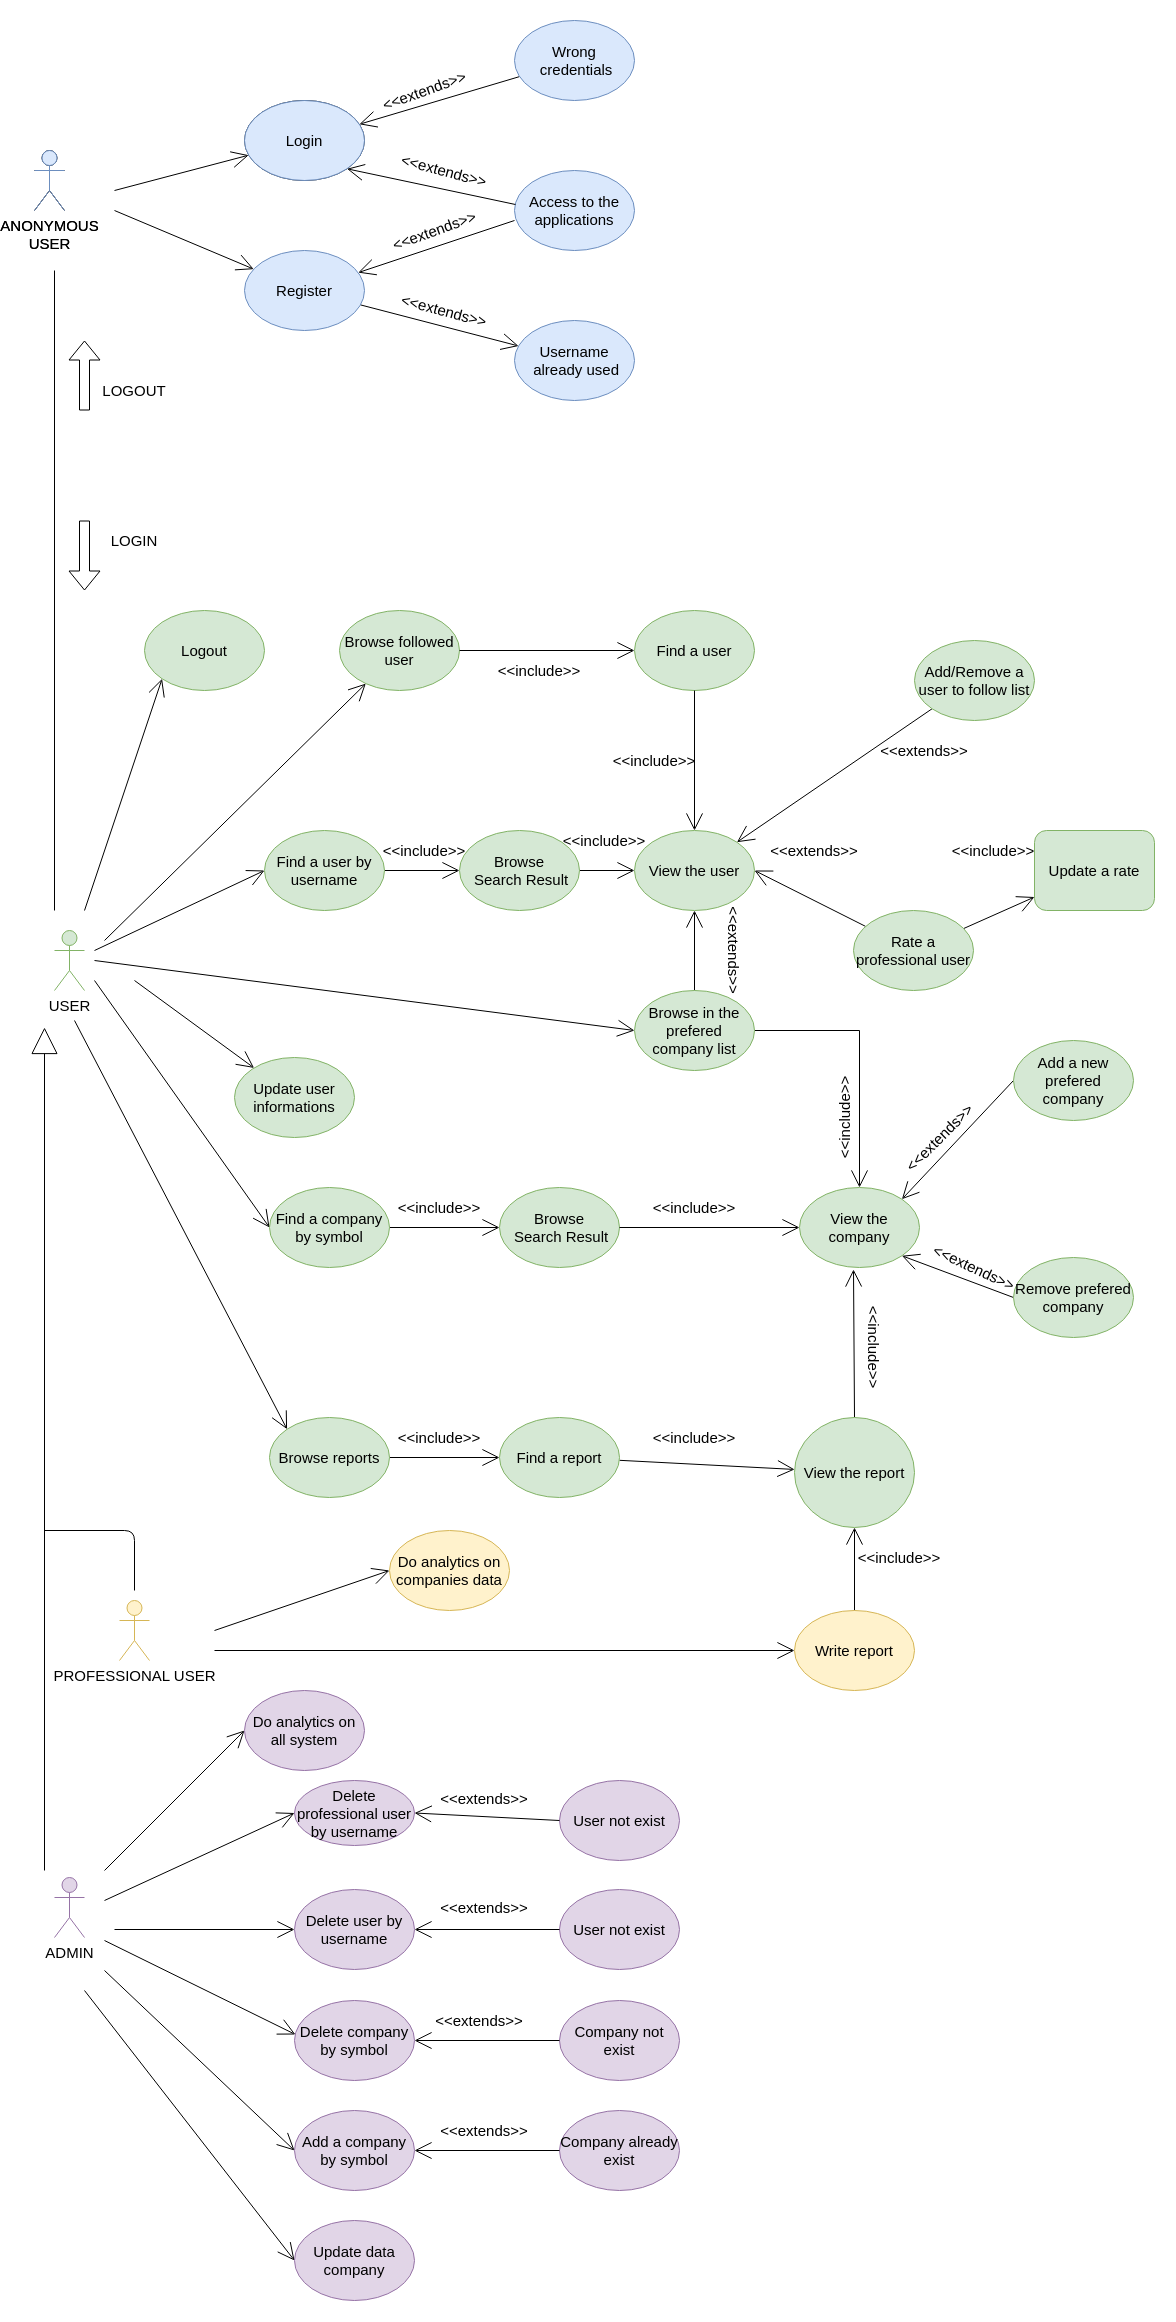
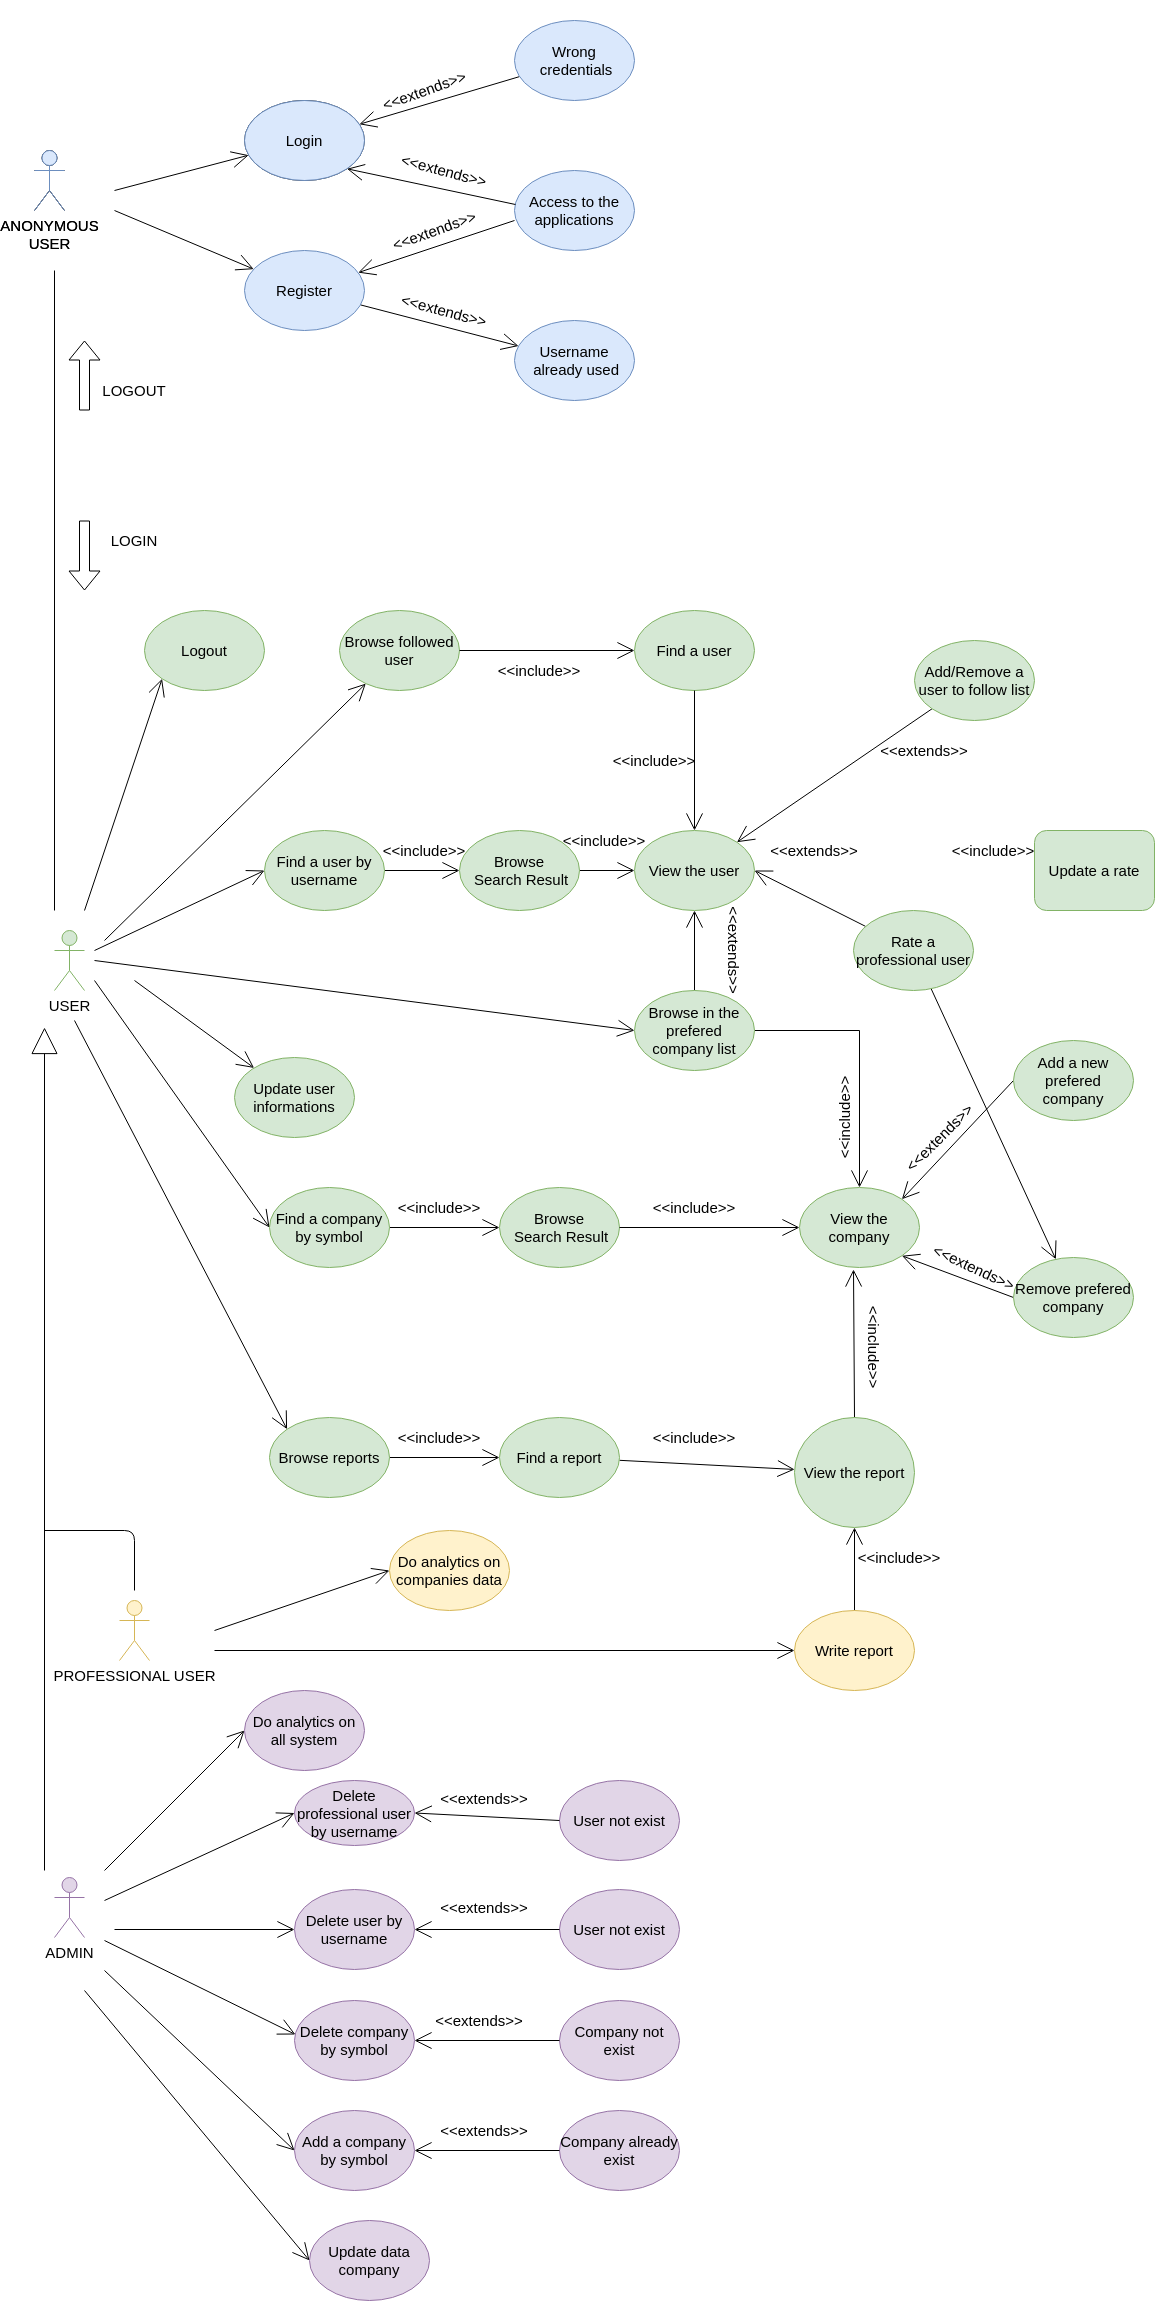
edge "Rate a professional user" -> "Update a rate": now "Rate a professional user" -> "Remove prefered company"
node "Update data company": moved (355, 2261) -> (370, 2261)
